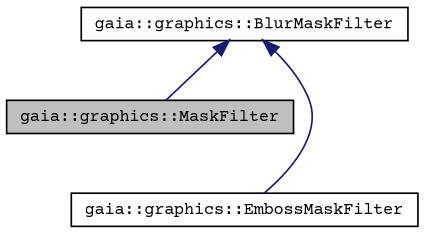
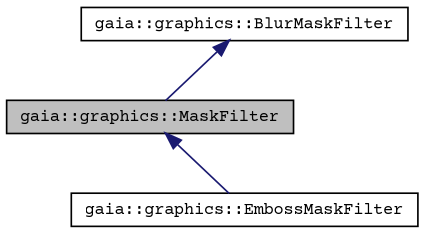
edge "gaia::graphics::EmbossMaskFilter" -> "gaia::graphics::BlurMaskFilter": now "gaia::graphics::EmbossMaskFilter" -> "gaia::graphics::MaskFilter"
